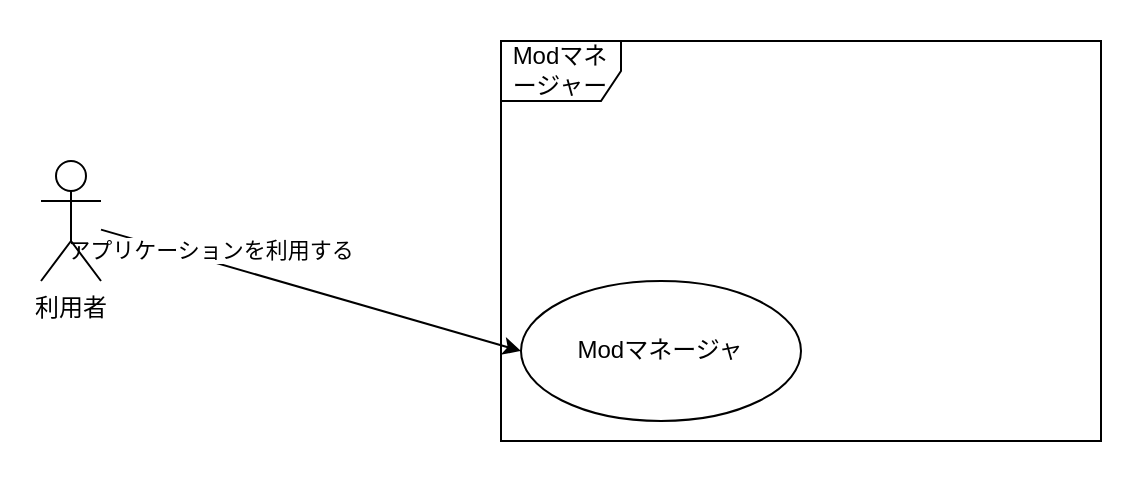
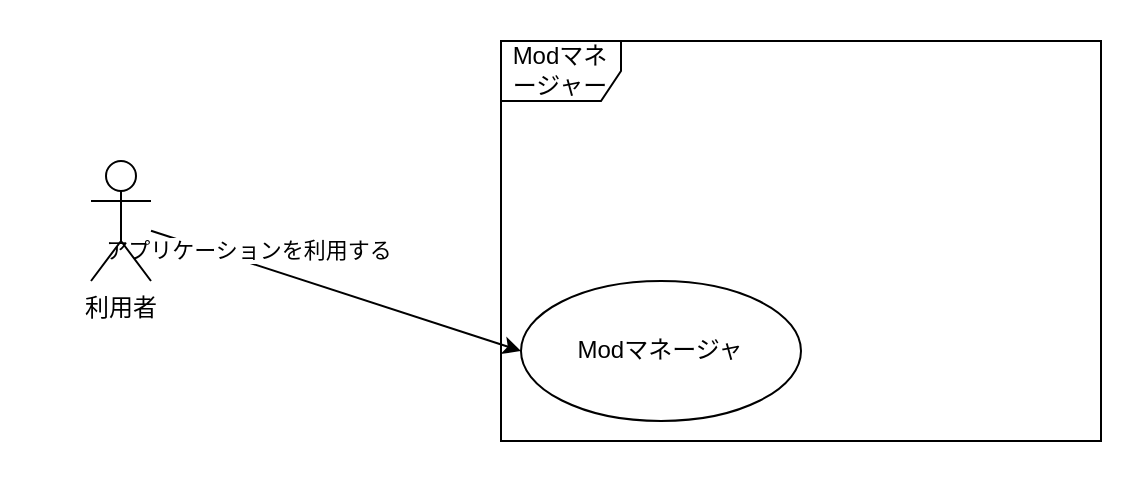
node "利用者": moved (71, 221) -> (121, 221)
